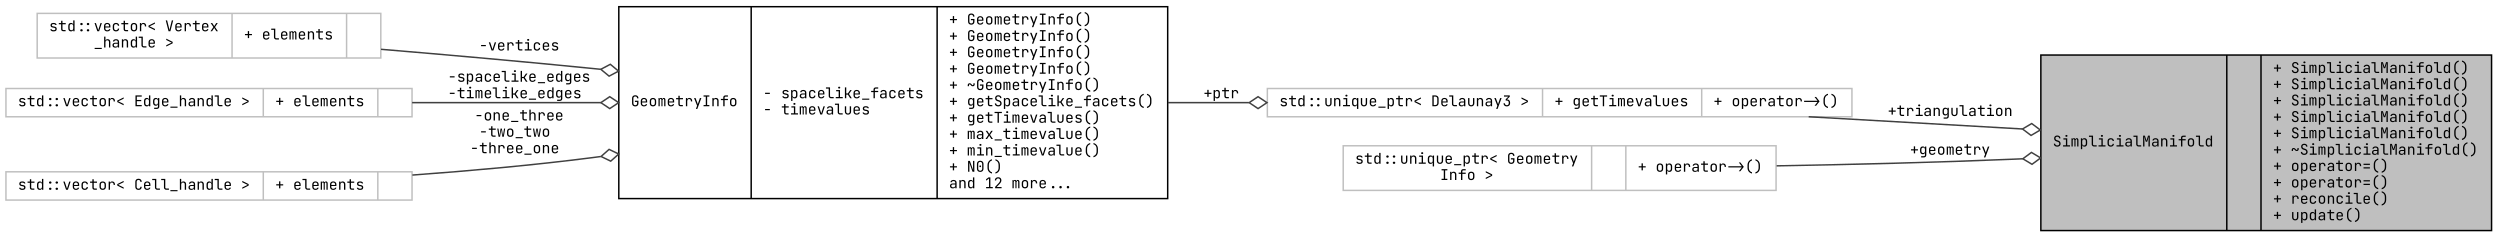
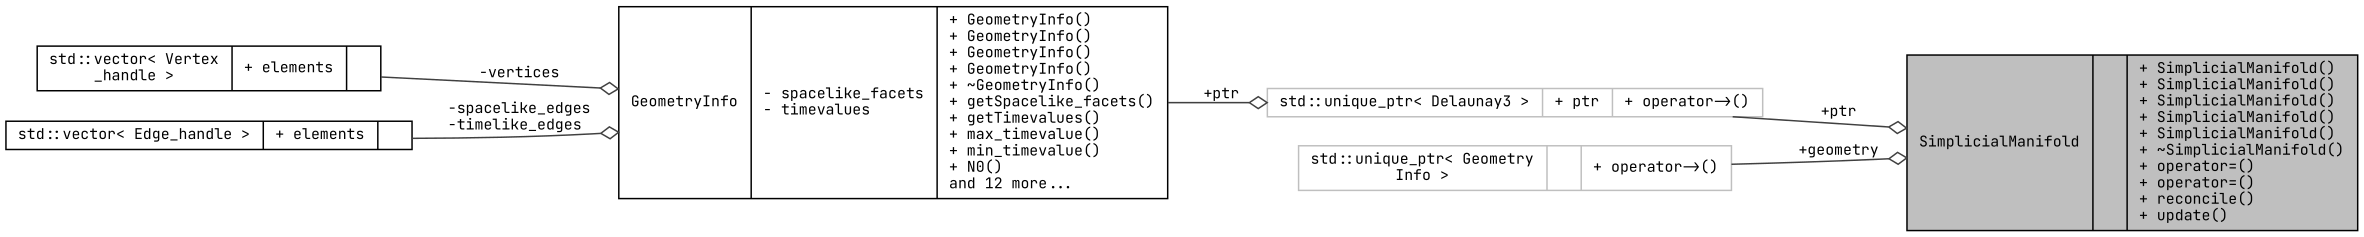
node "std::vector< Vertex": color grey75 -> black
node "std::unique_ptr< Delaunay3 >": text "+ getTimevalues" -> "+ ptr"
node "std::vector< Edge_handle >": color grey75 -> black
edge "std::unique_ptr< Delaunay3 >" -> "SimplicialManifold": label " +triangulation" -> " +ptr"
node "std::vector< Cell_handle >": removed
